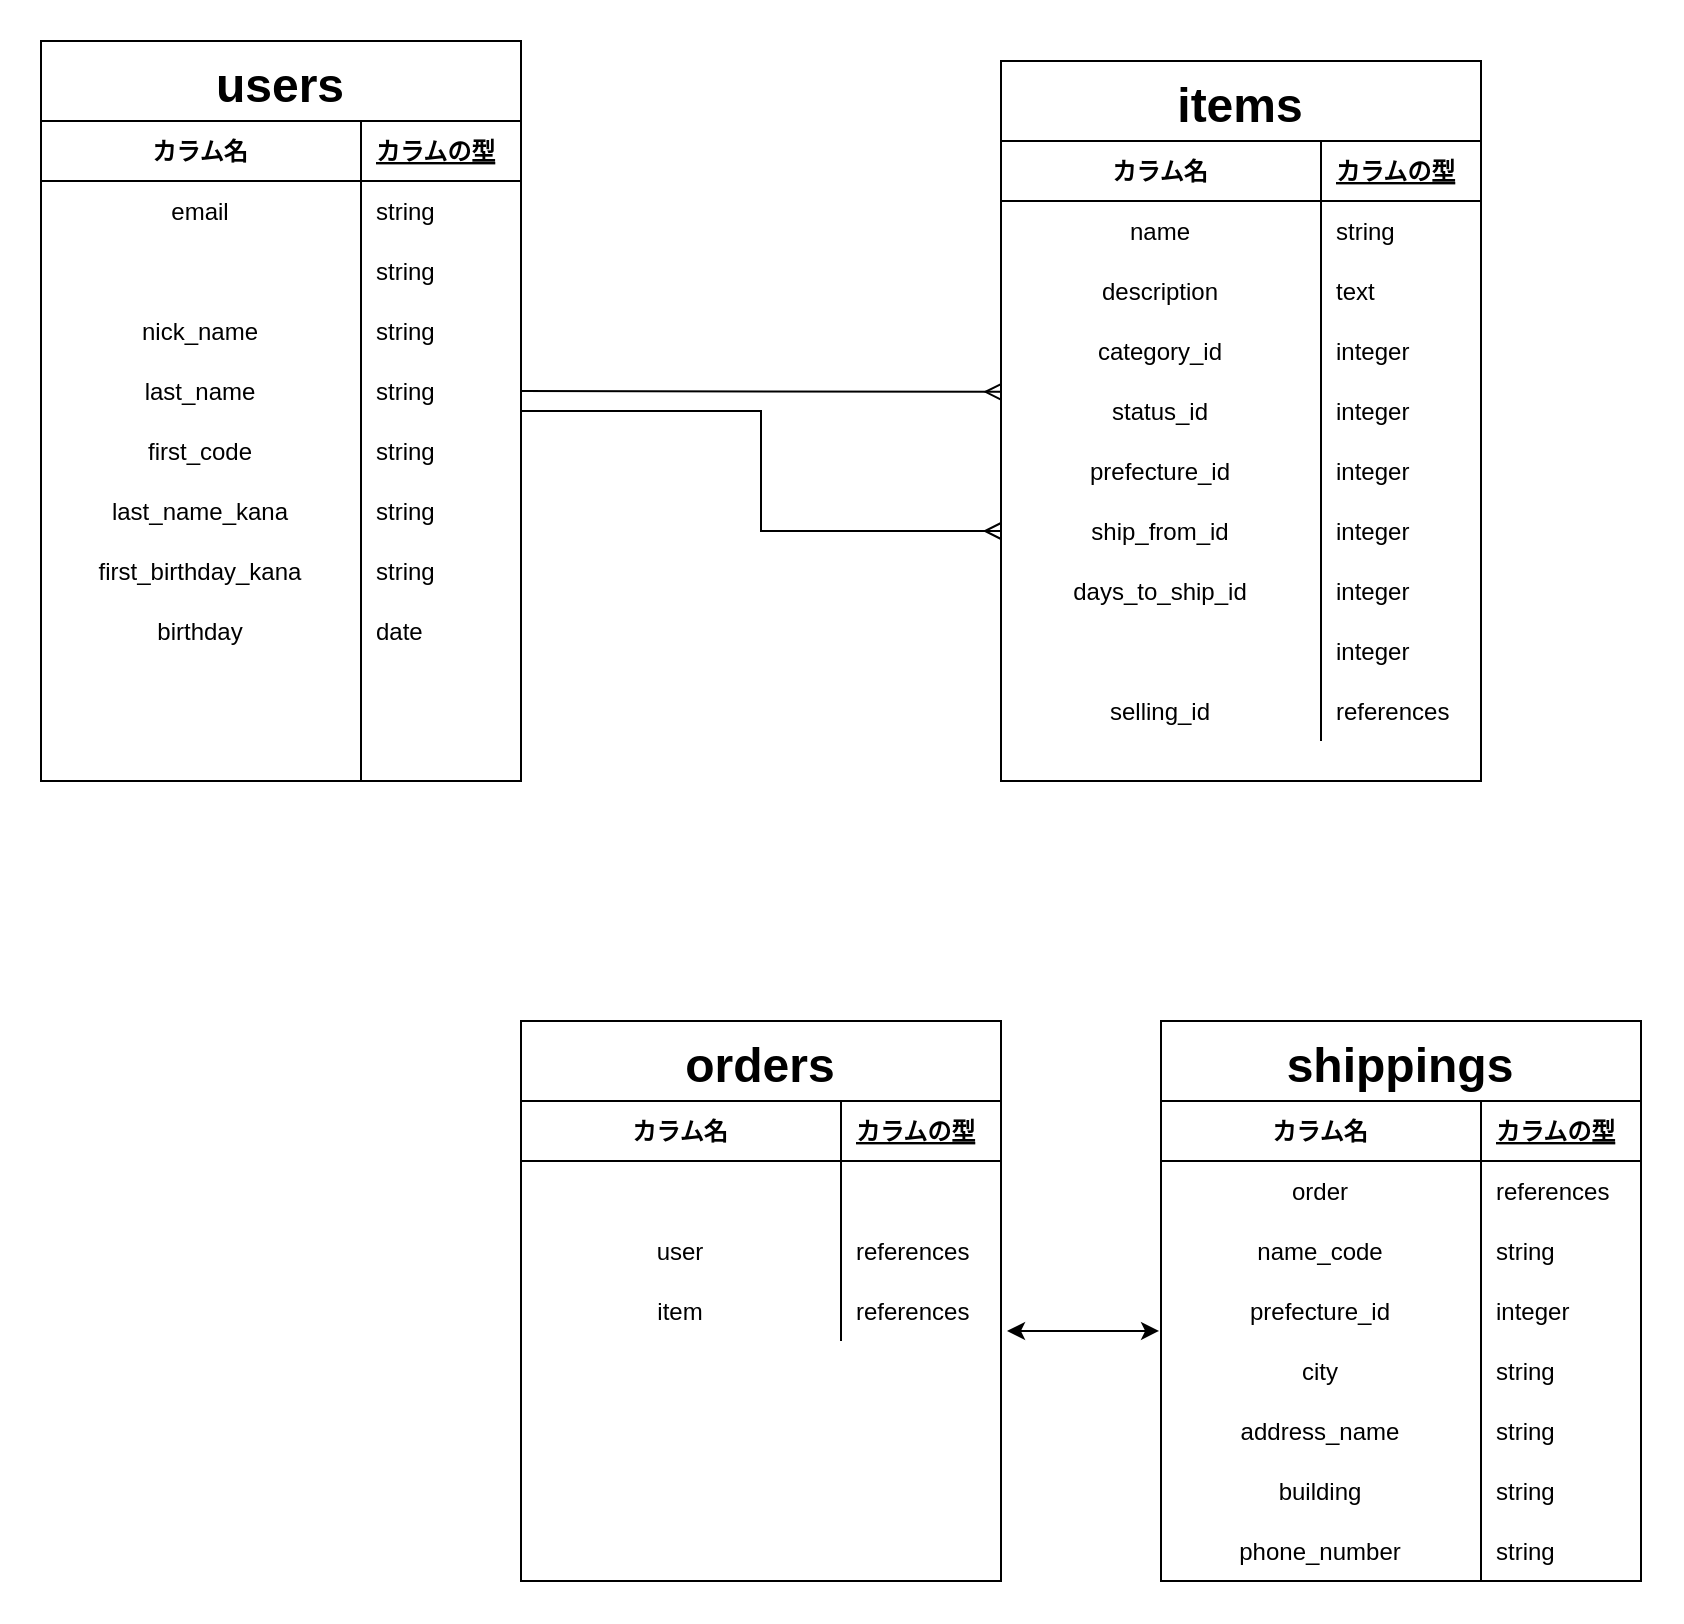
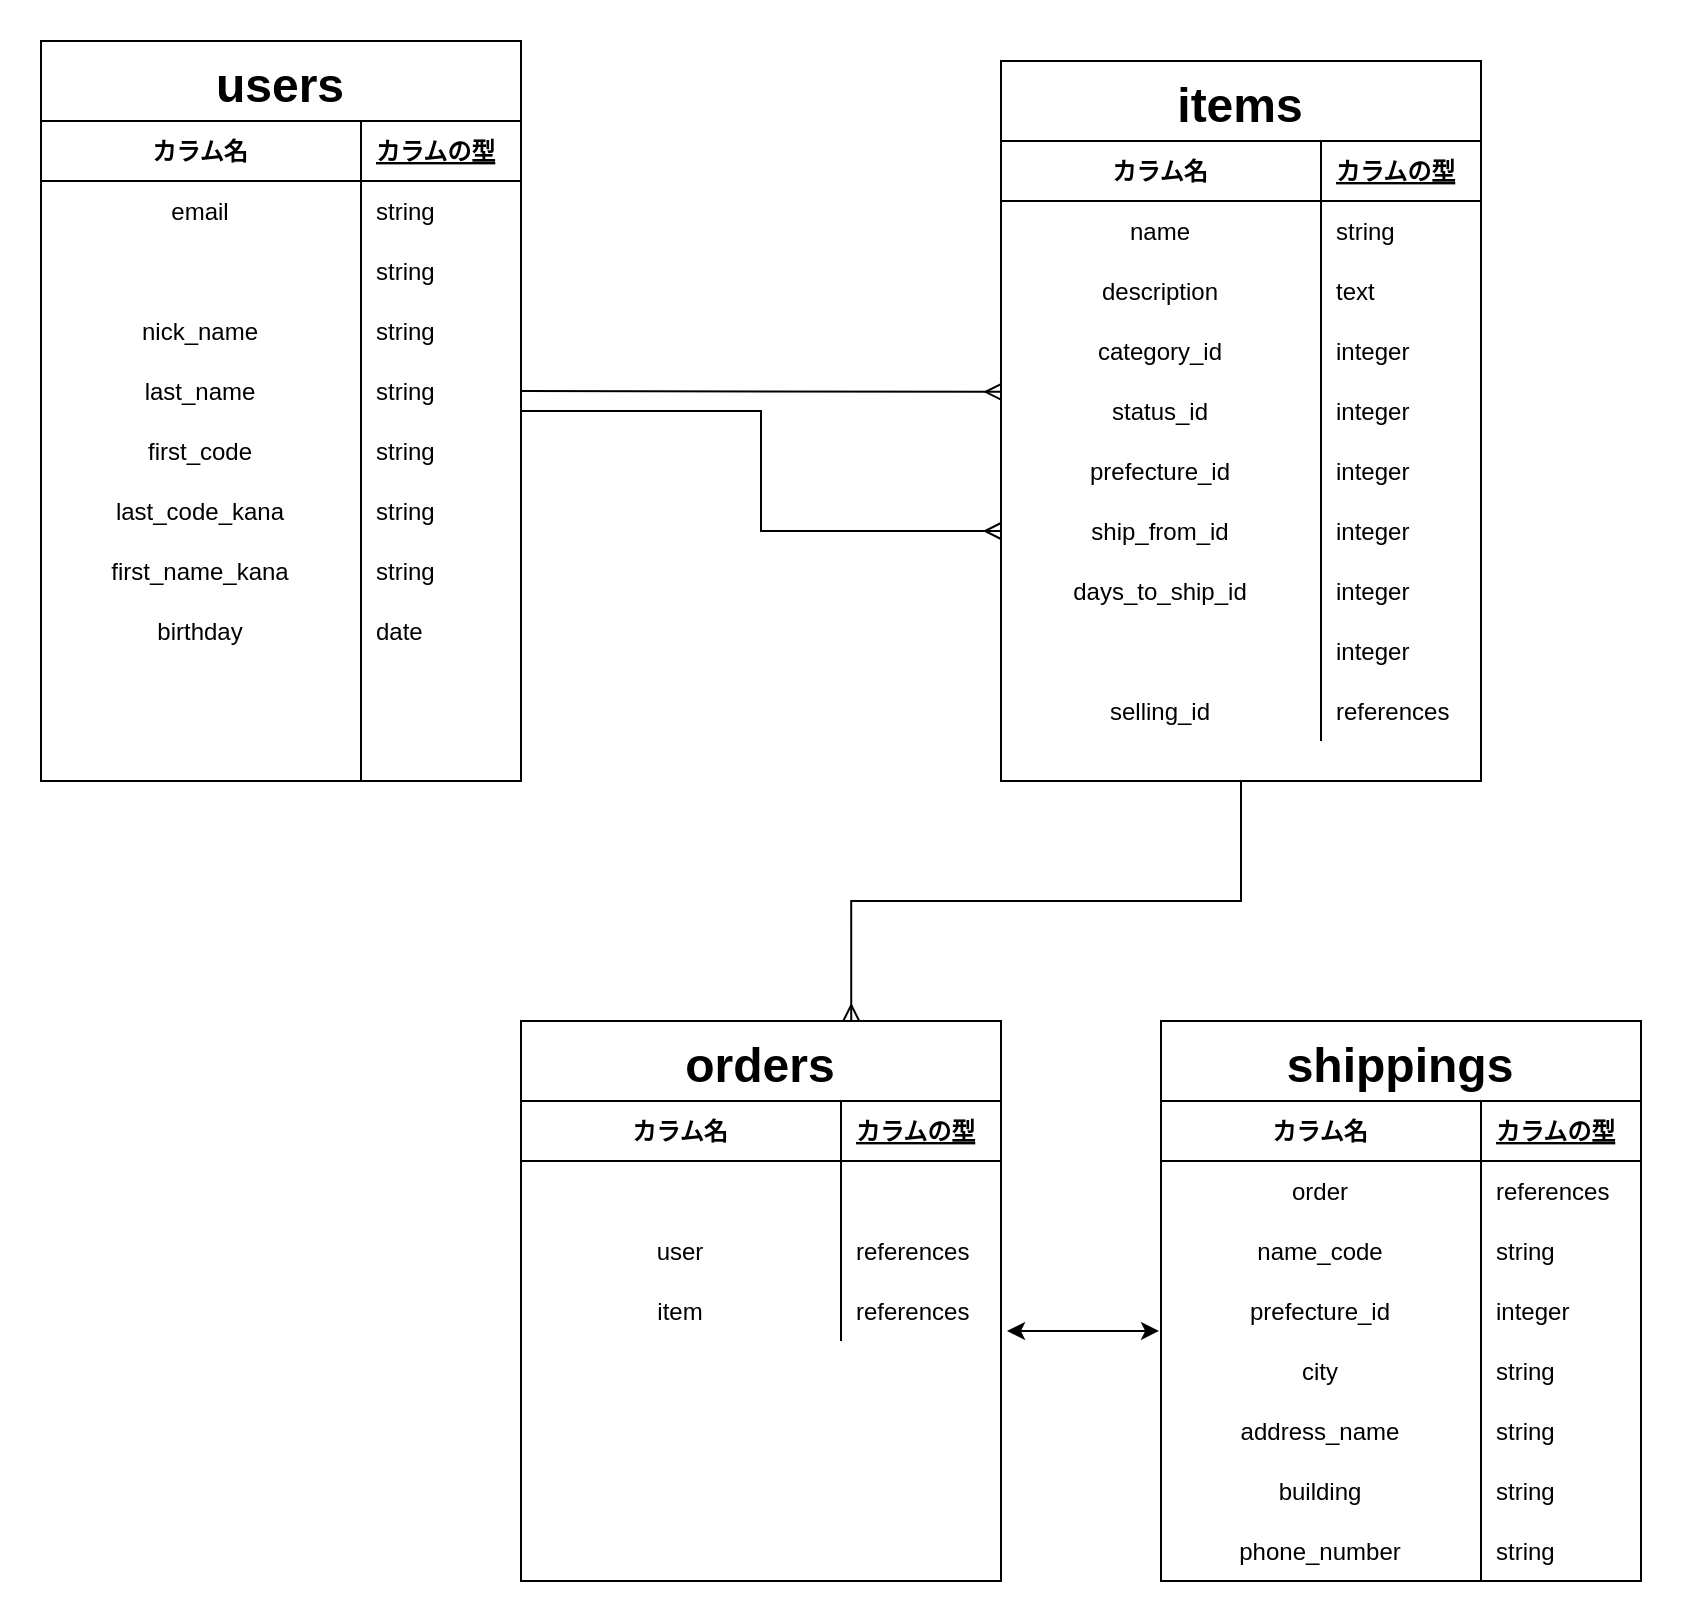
node "last_name_kana": label "last_name_kana" -> "last_code_kana"
node "first_birthday_kana": label "first_birthday_kana" -> "first_name_kana"
edge "items" -> "orders": added
